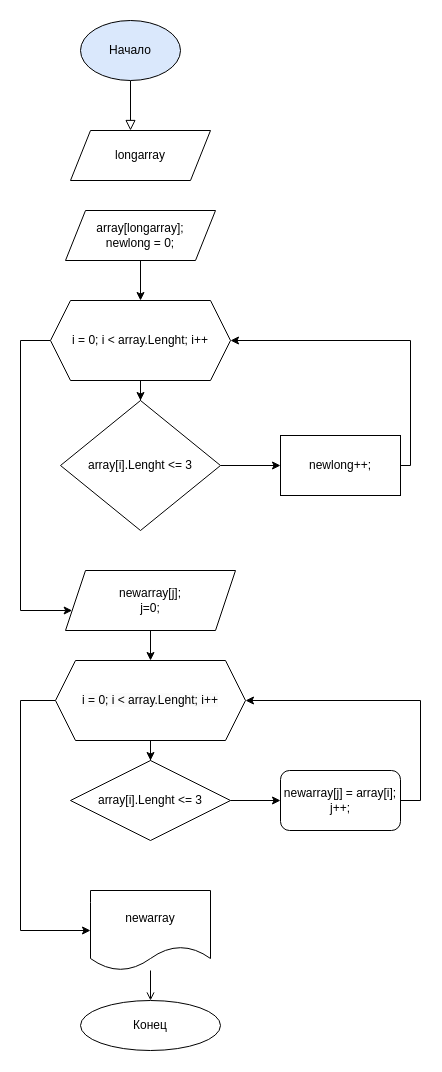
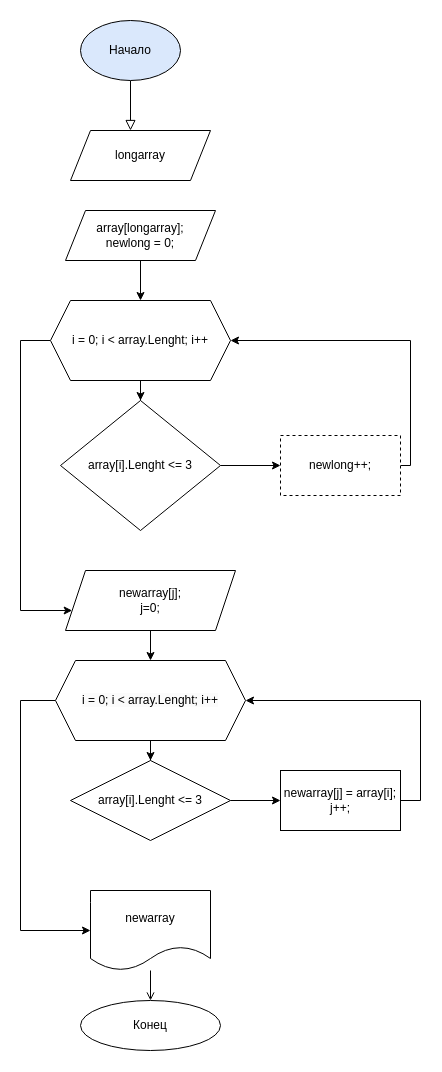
node "newlong++;": style solid -> dashed
node "newarray[j] = array[i]; j++;": shape rounded rectangle -> rectangle
